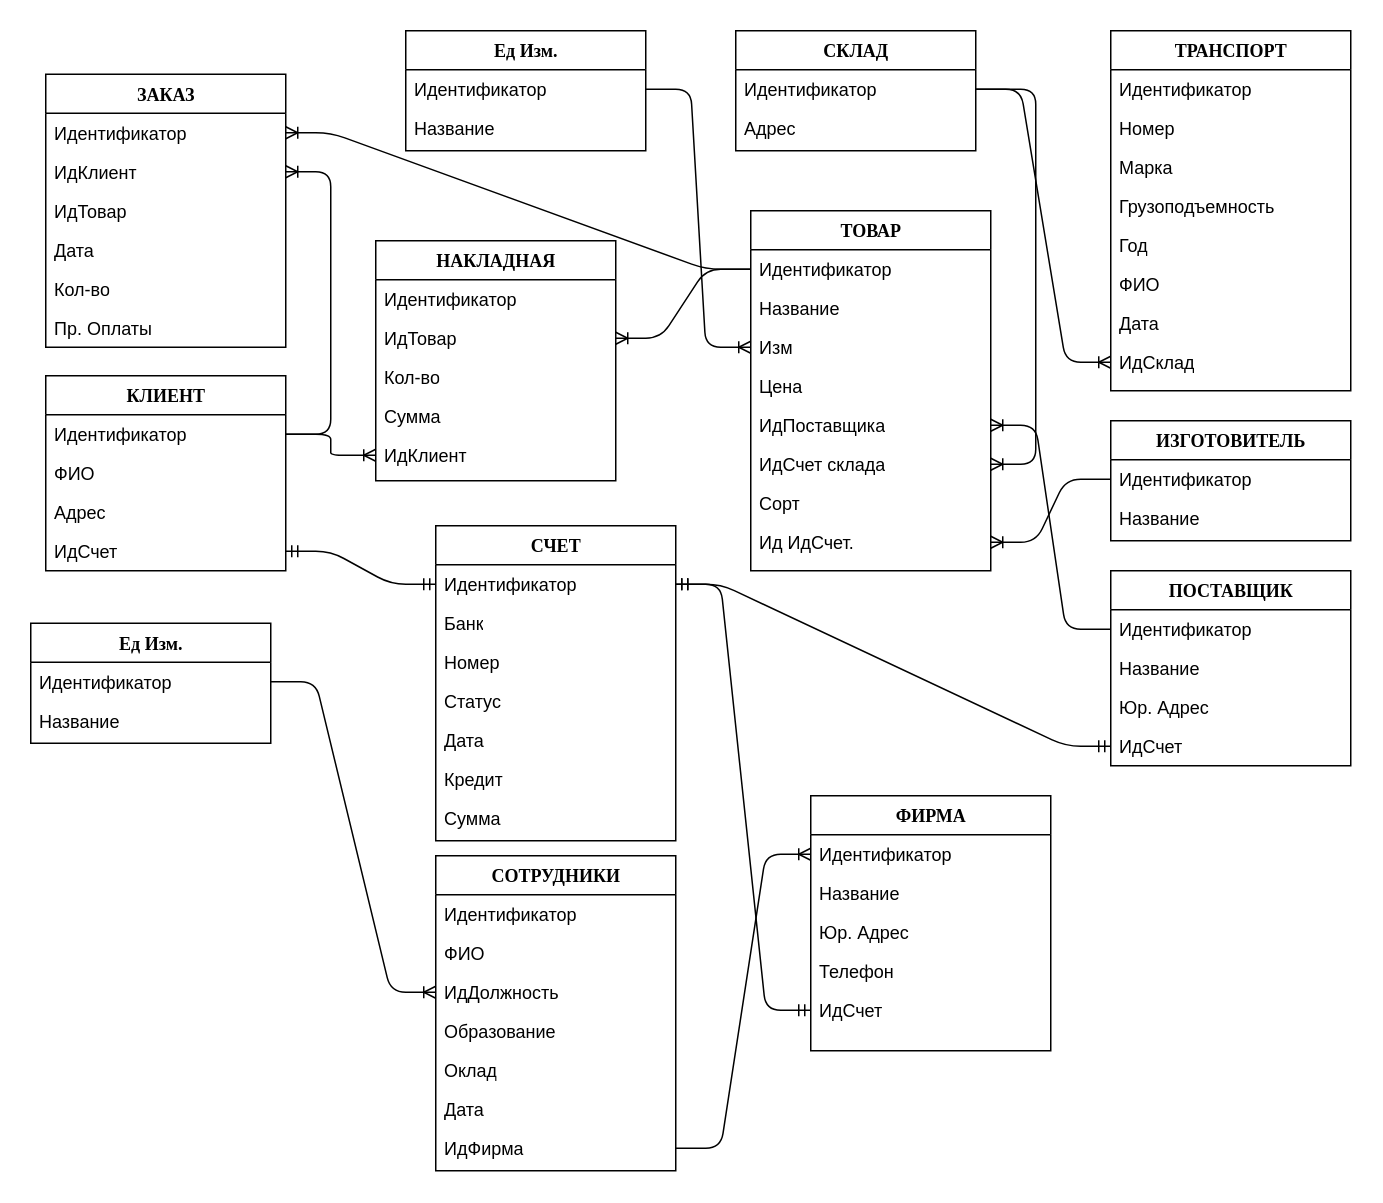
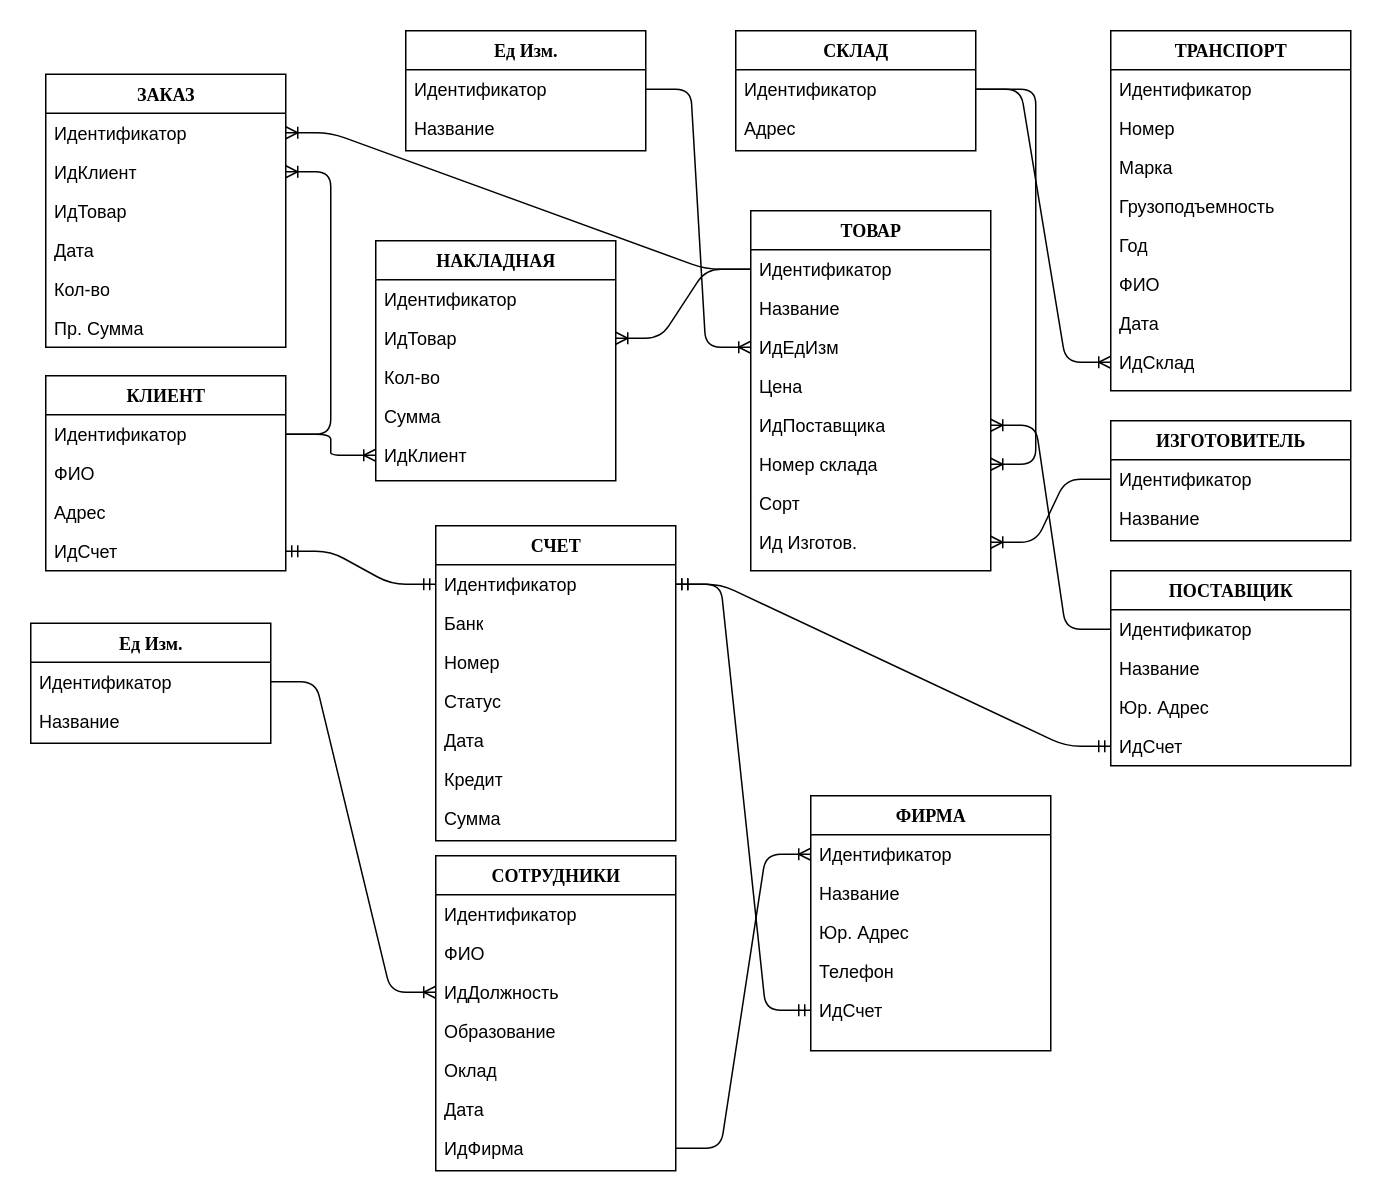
node "Пр. Оплаты": label "Пр. Оплаты" -> "Пр. Сумма"
node "Изм": label "Изм" -> "ИдЕдИзм"
node "ИдСчет склада": label "ИдСчет склада" -> "Номер склада"
node "Ид ИдСчет.": label "Ид ИдСчет." -> "Ид Изготов."
